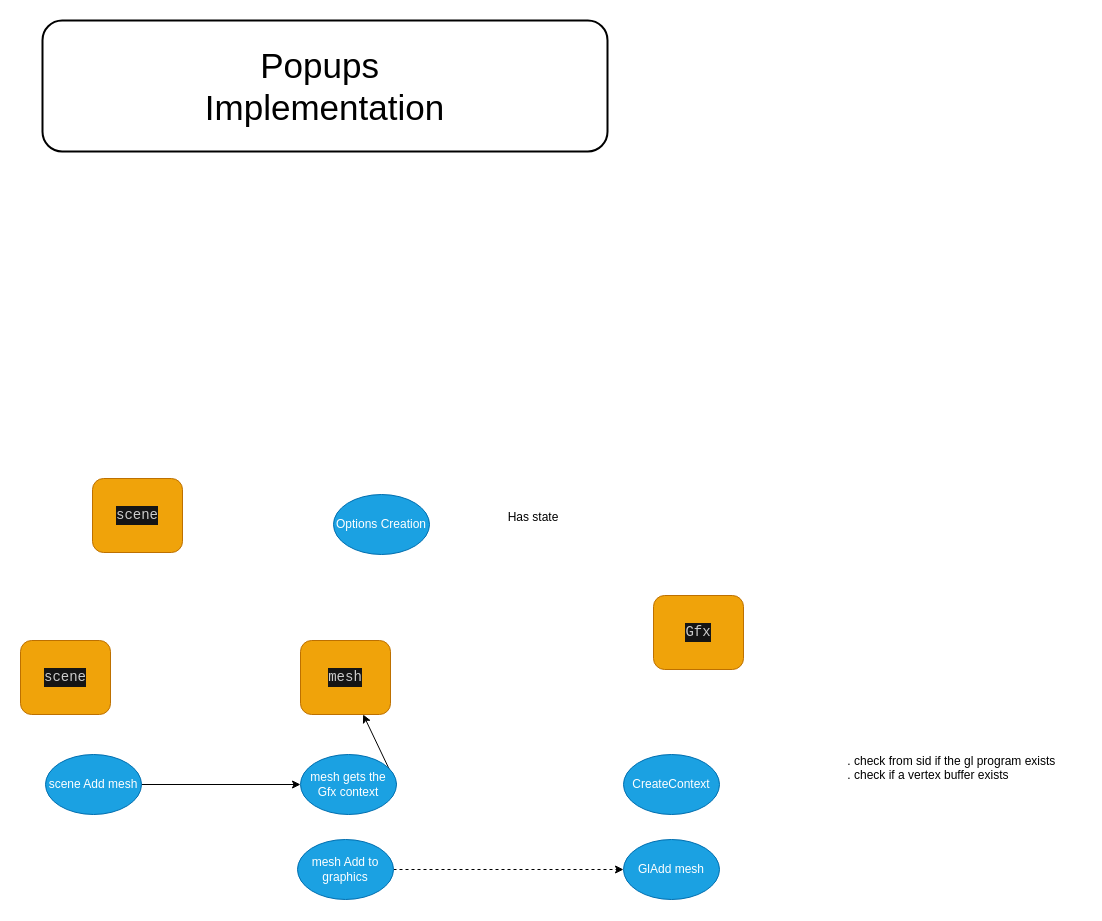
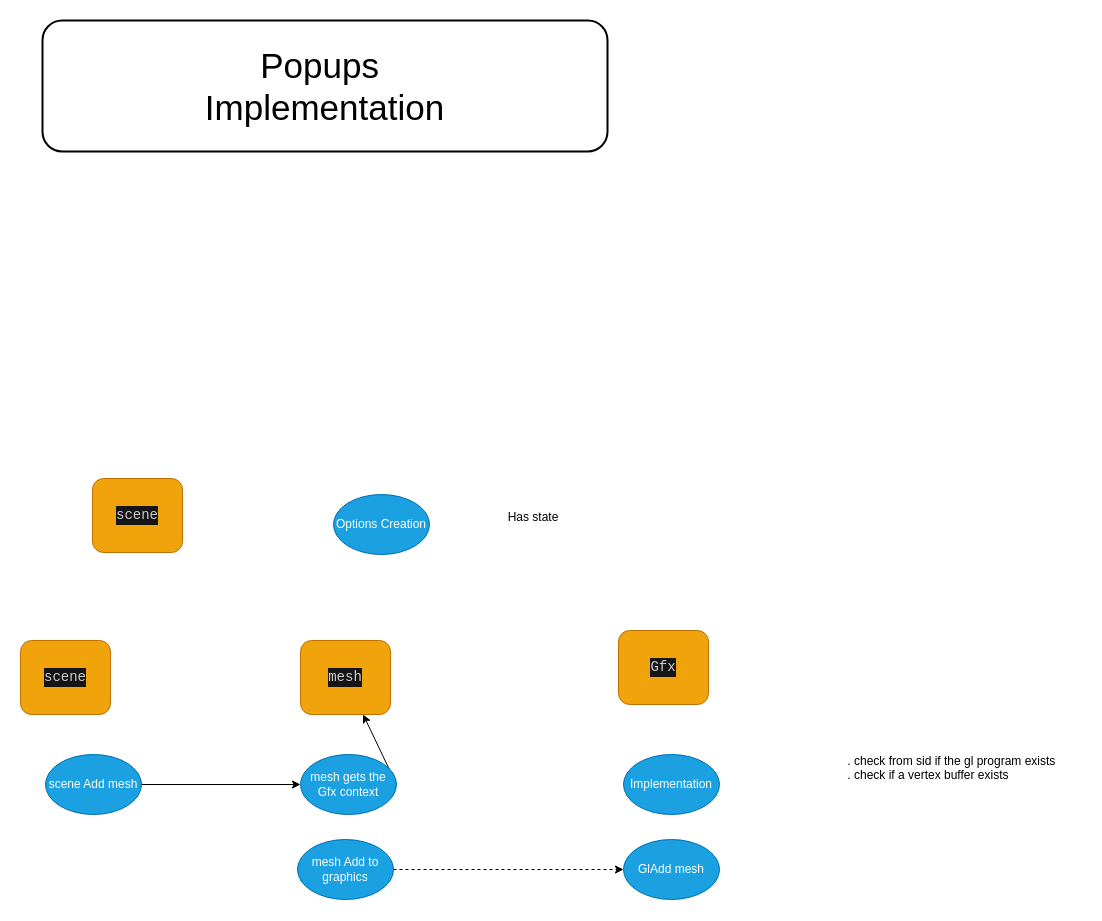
node "Gfx": moved (699, 633) -> (664, 668)
node "CreateContext": label "CreateContext" -> "Implementation"
